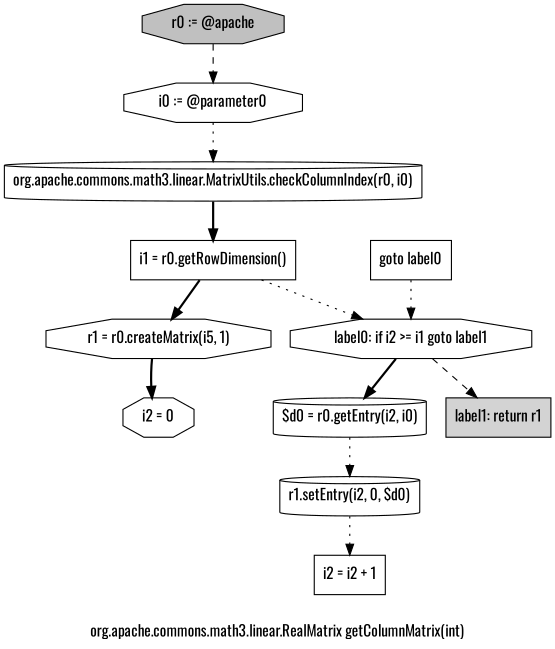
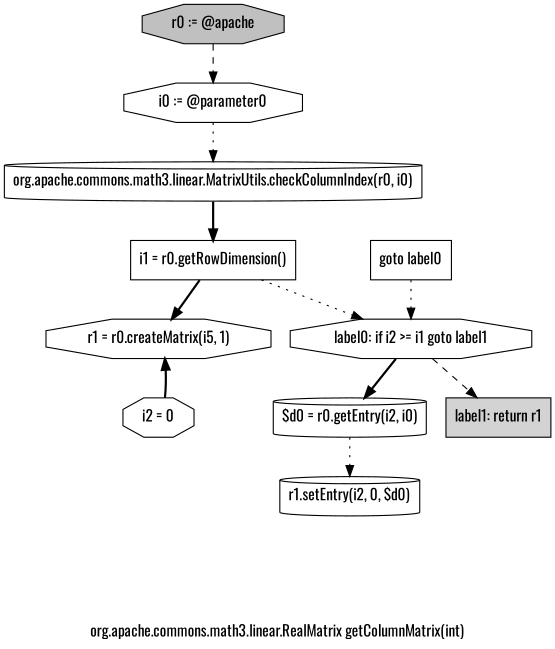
edge "r1 = r0.createMatrix(i5, 1)" -> "i2 = 0": reversed
node "i2 = i2 + 1": removed
